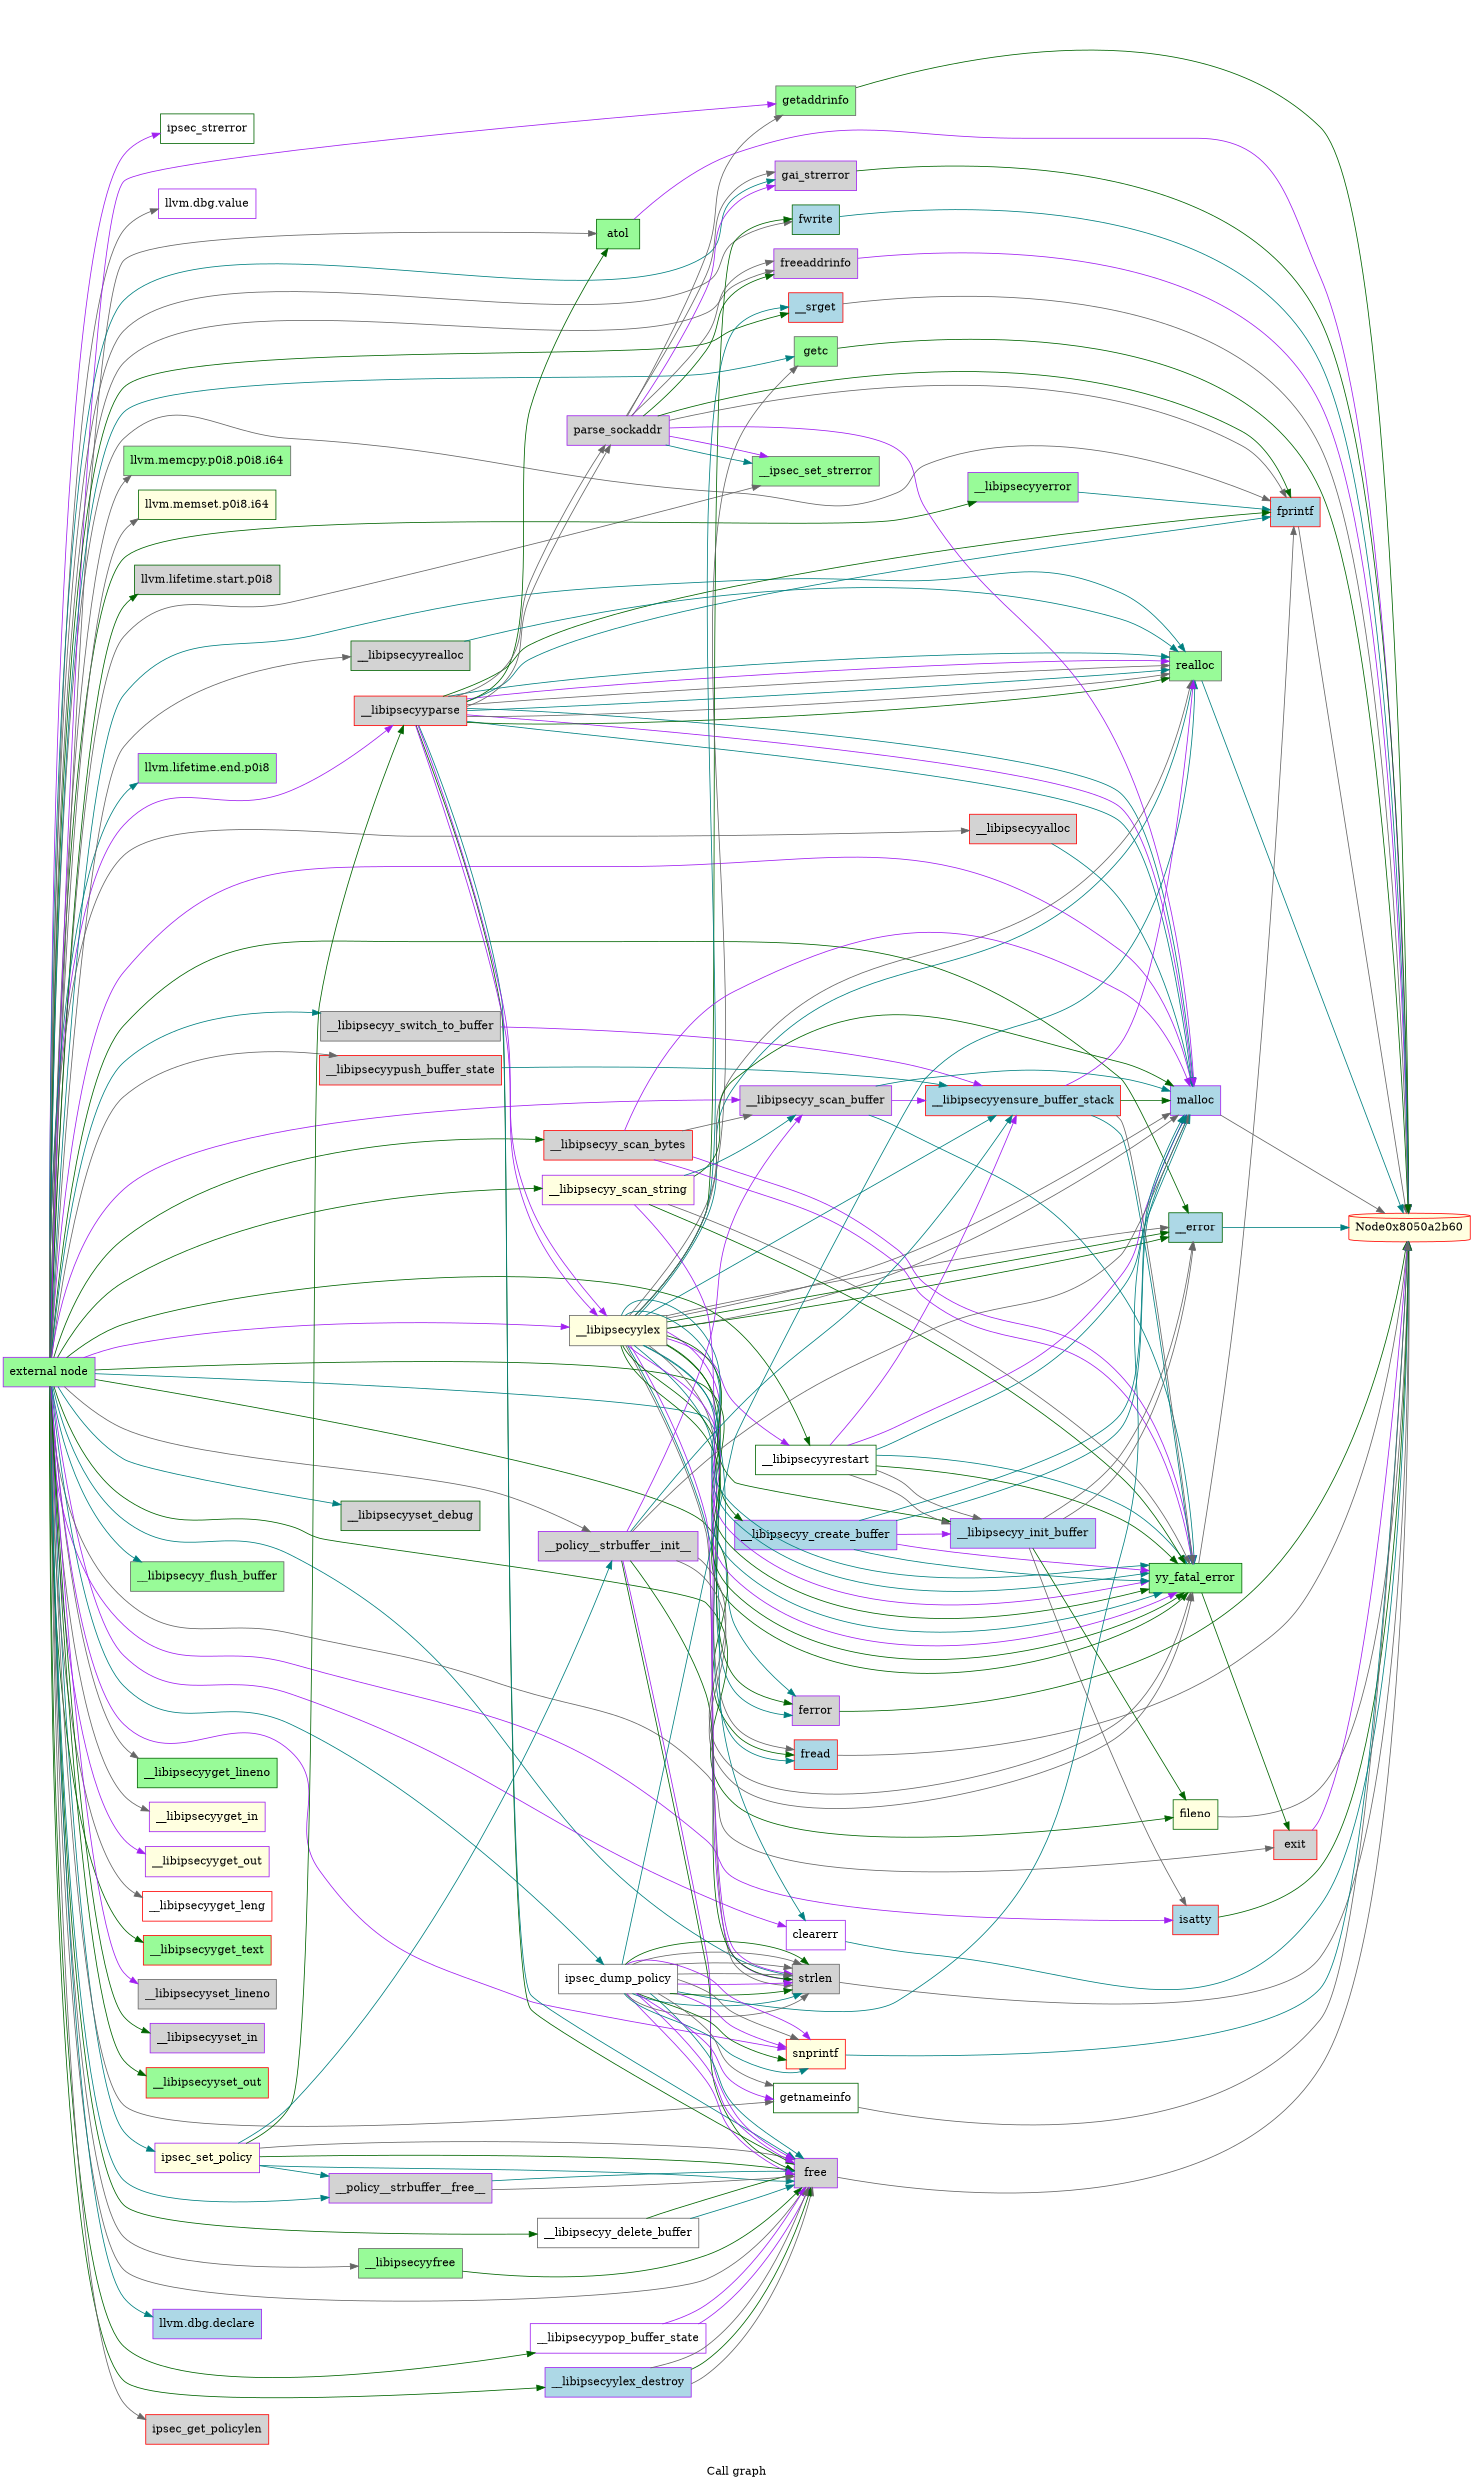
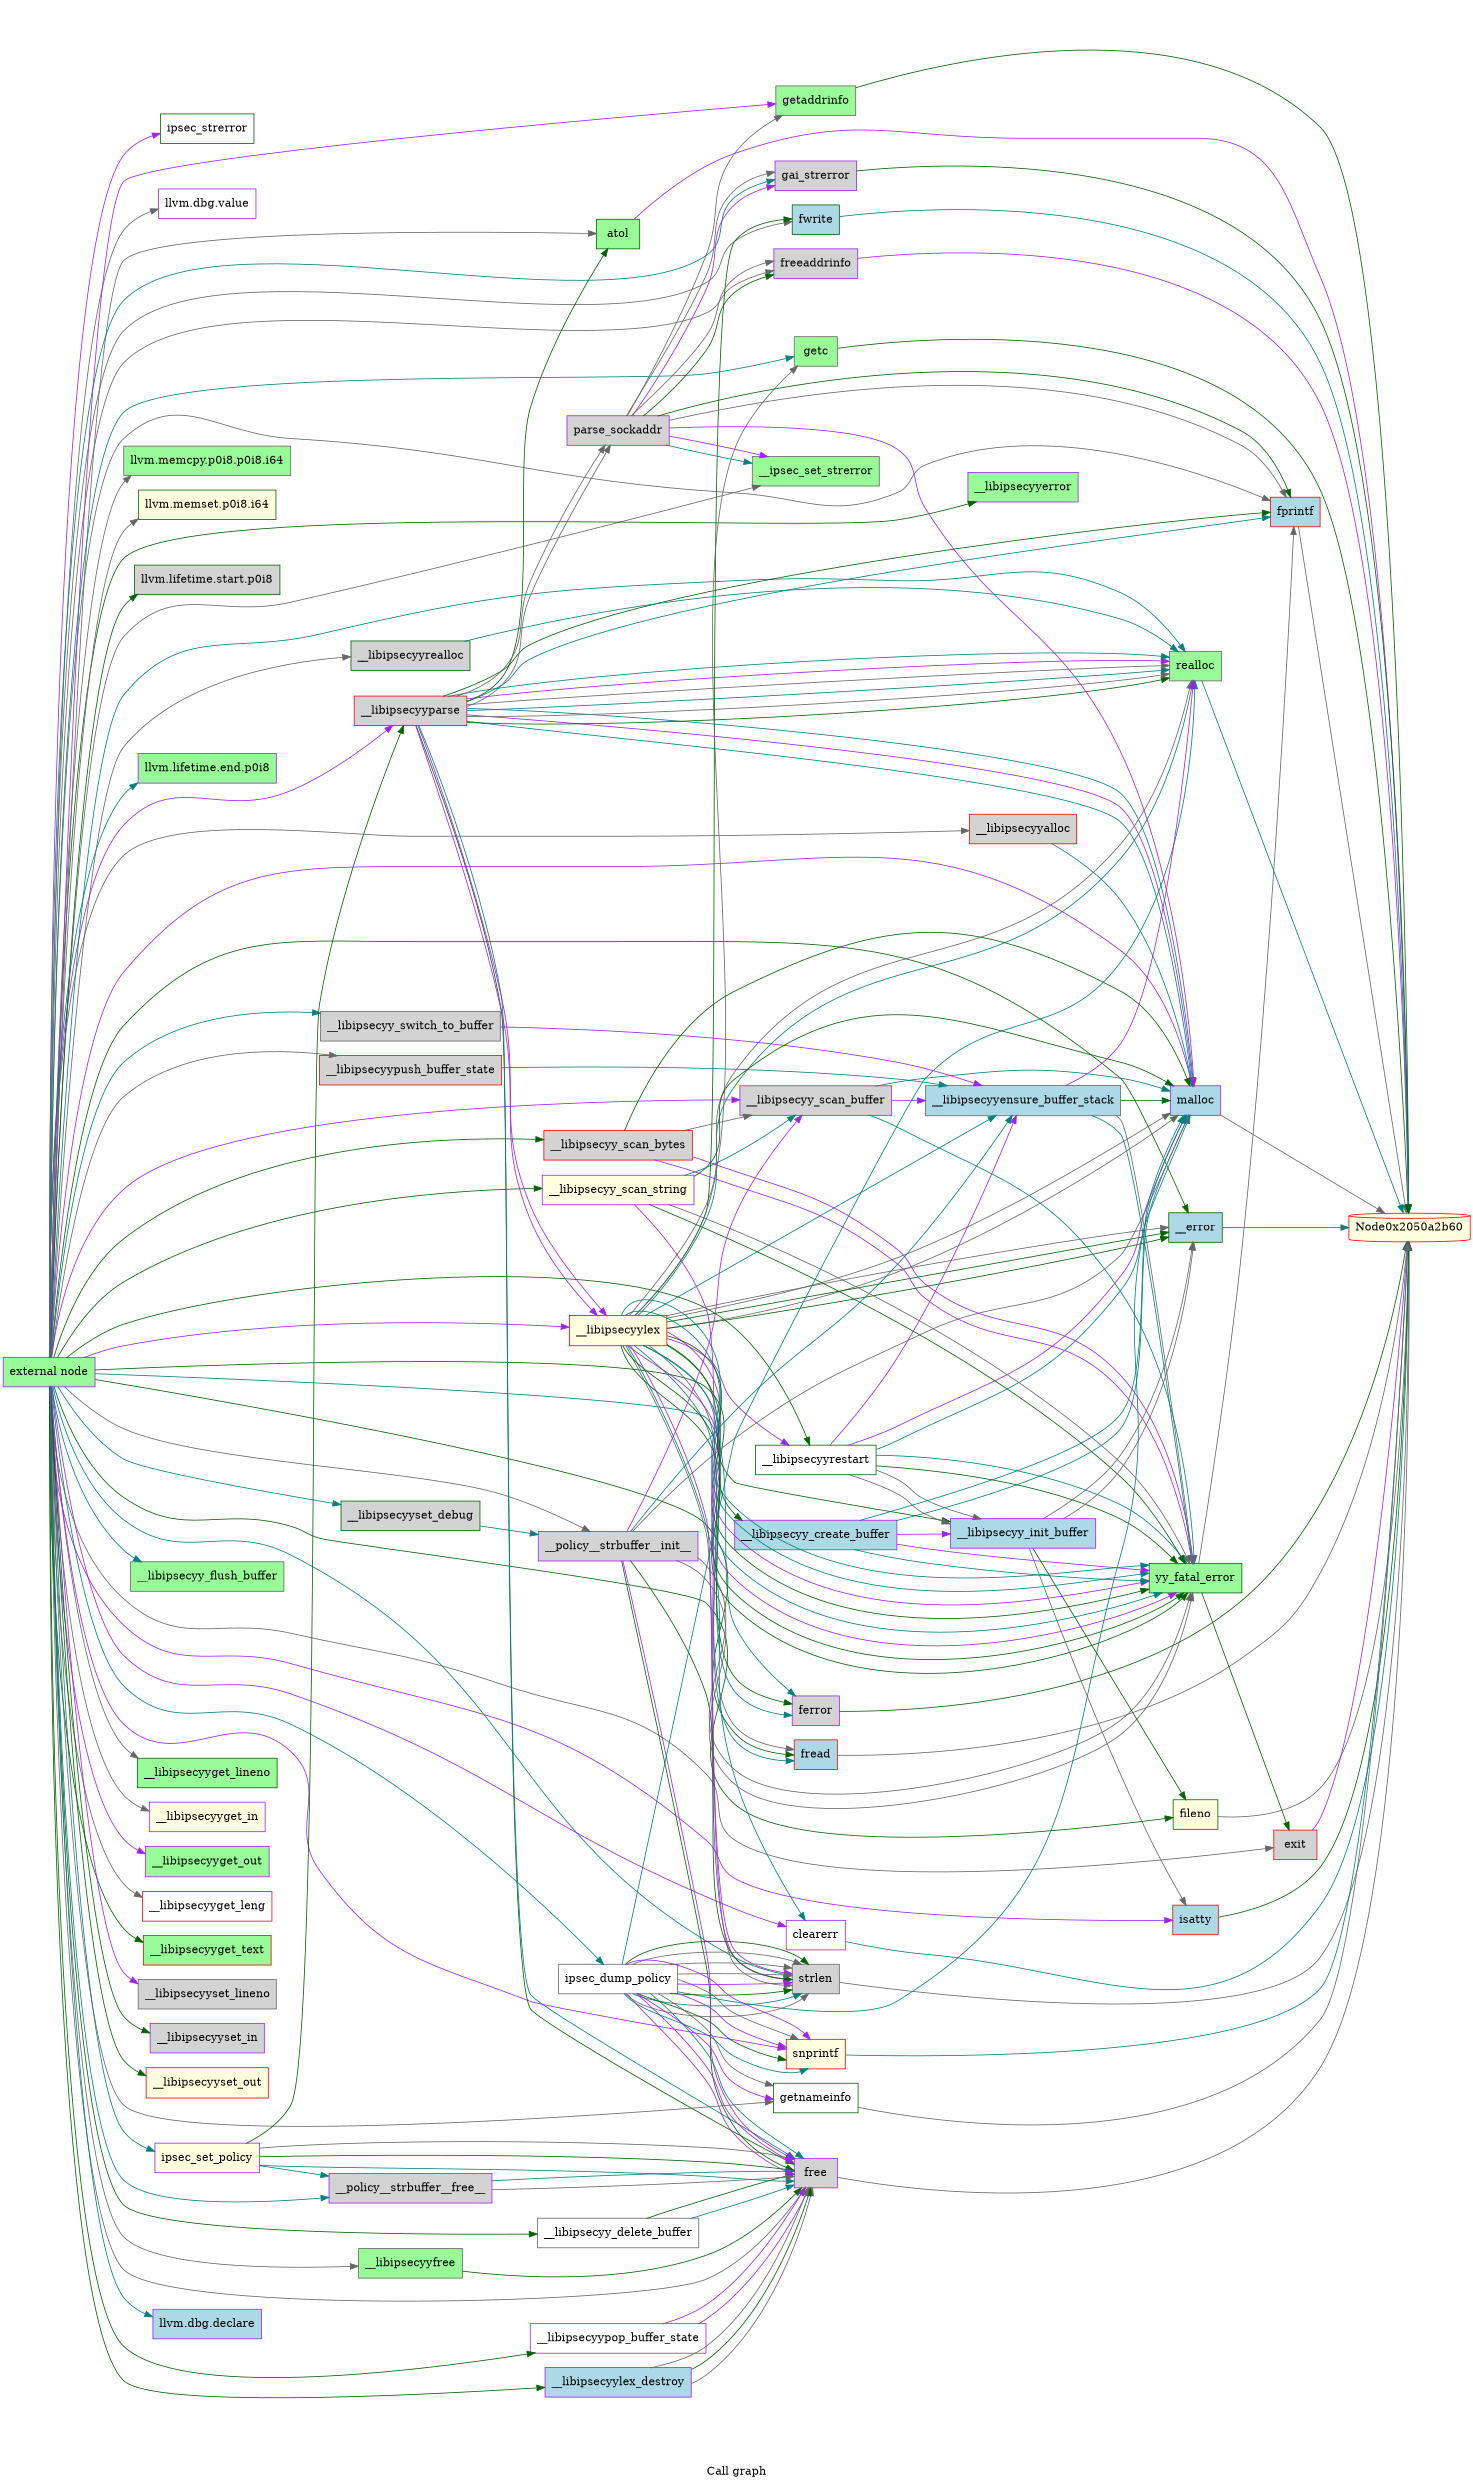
node "__srget": removed
edge "__libipsecyyerror" -> "fprintf": removed
edge "__libipsecyy_scan_bytes" -> "malloc": color purple -> darkgreen
node "__libipsecyyensure_buffer_stack": color red -> gray40
node "Node0x8050a2b60": label "Node0x8050a2b60" -> "Node0x2050a2b60"
node "__libipsecyylex": color gray40 -> red
node "__libipsecyyget_out": fillcolor lightyellow -> palegreen
edge "ipsec_set_policy" -> "__policy__strbuffer__init__": now "__libipsecyyset_debug" -> "__policy__strbuffer__init__"
node "__libipsecyyset_out": fillcolor palegreen -> lightyellow
node "ipsec_get_policylen": removed
